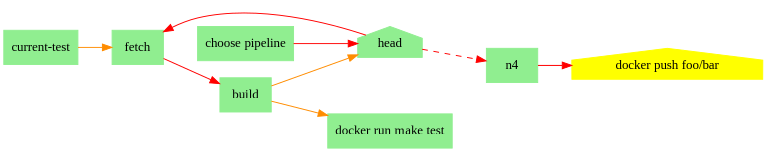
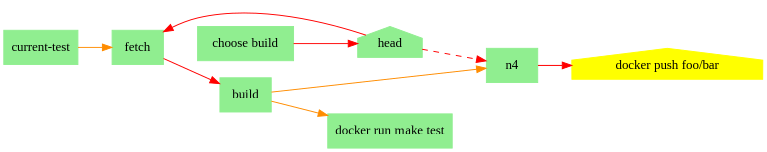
node "choose pipeline": label "choose pipeline" -> "choose build"
edge "build" -> "head": now "build" -> "n4"
